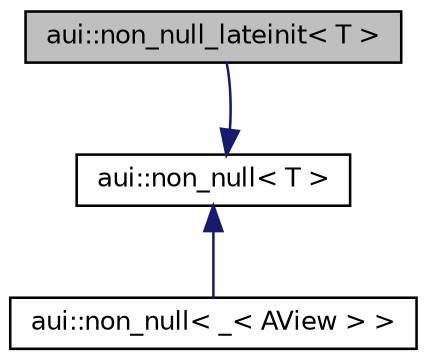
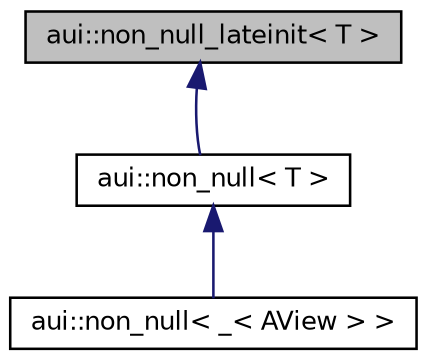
edge "aui::non_null_lateinit< T >" -> "aui::non_null< T >": reversed
